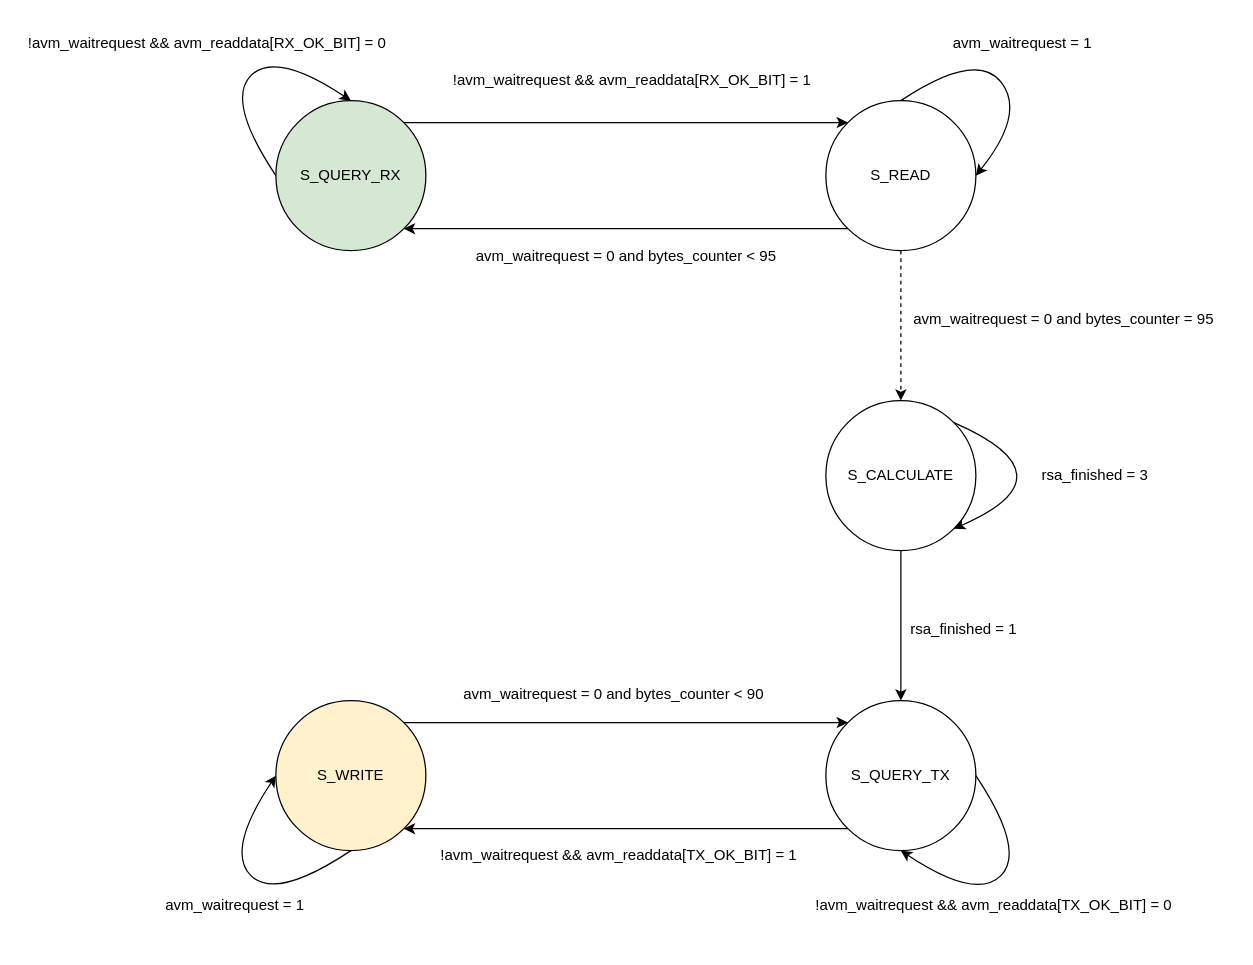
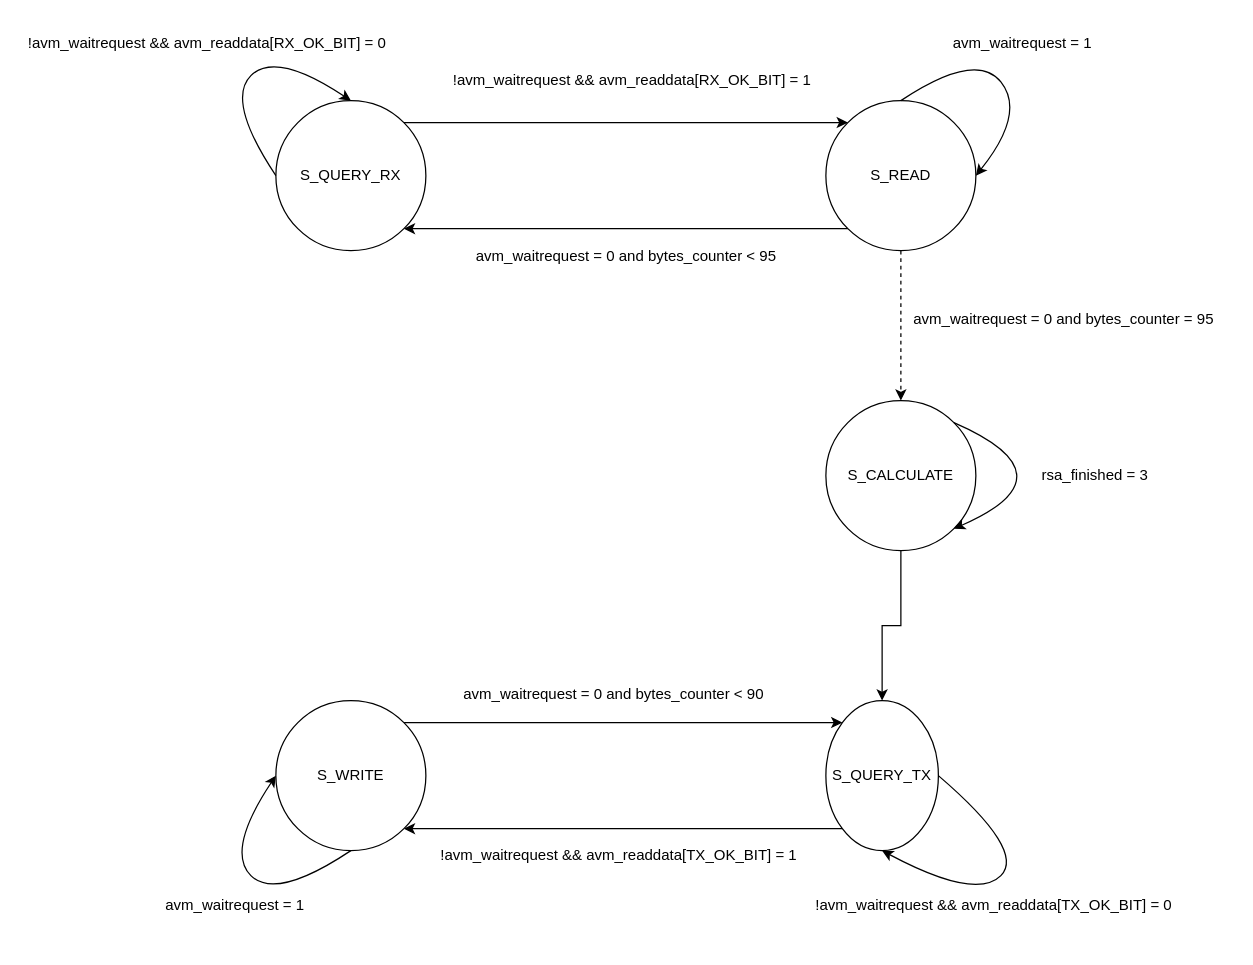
node "S_QUERY_RX": fillcolor #d5e8d4 -> #ffffff
node "rsa_finished = 1": removed
node "S_WRITE": fillcolor #fff2cc -> #ffffff
node "S_QUERY_TX": size 150x150 -> 113x150
